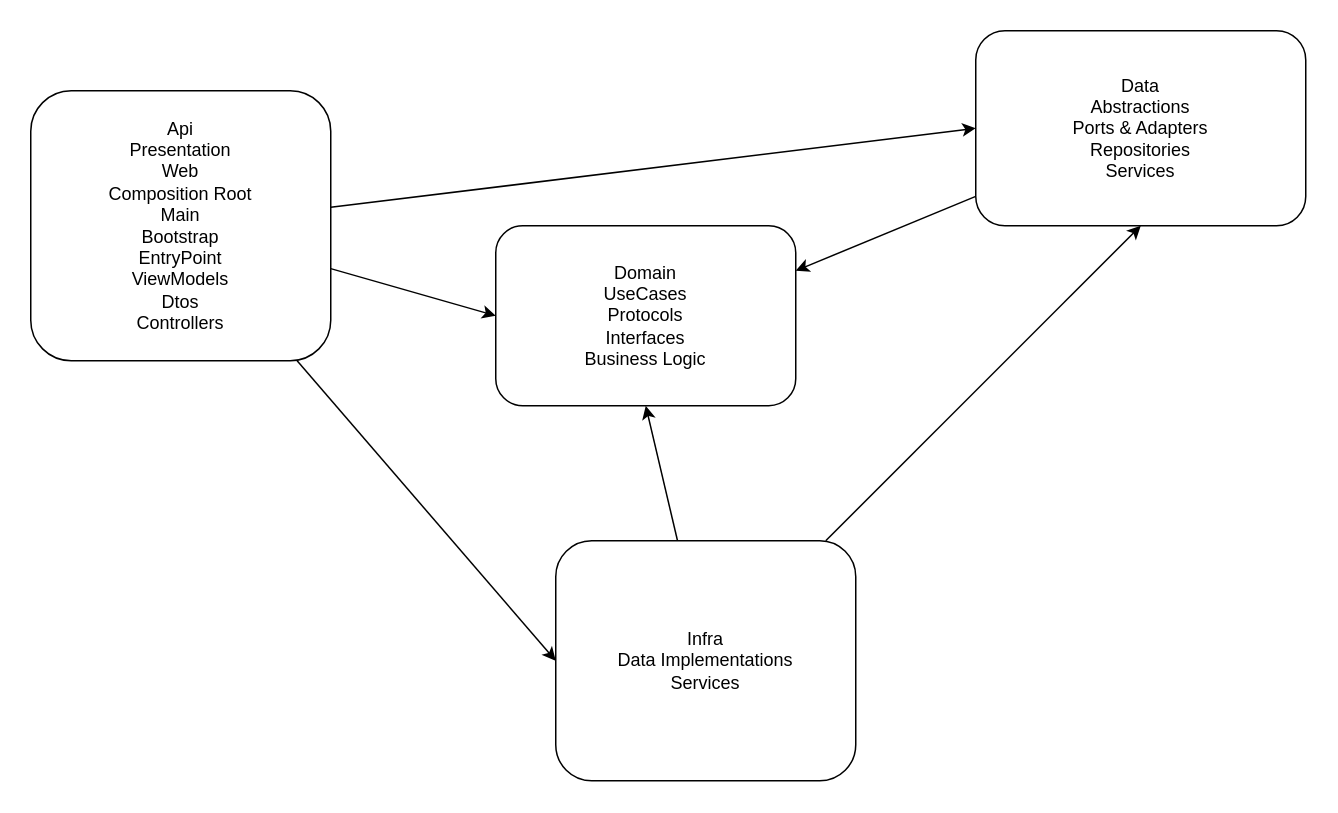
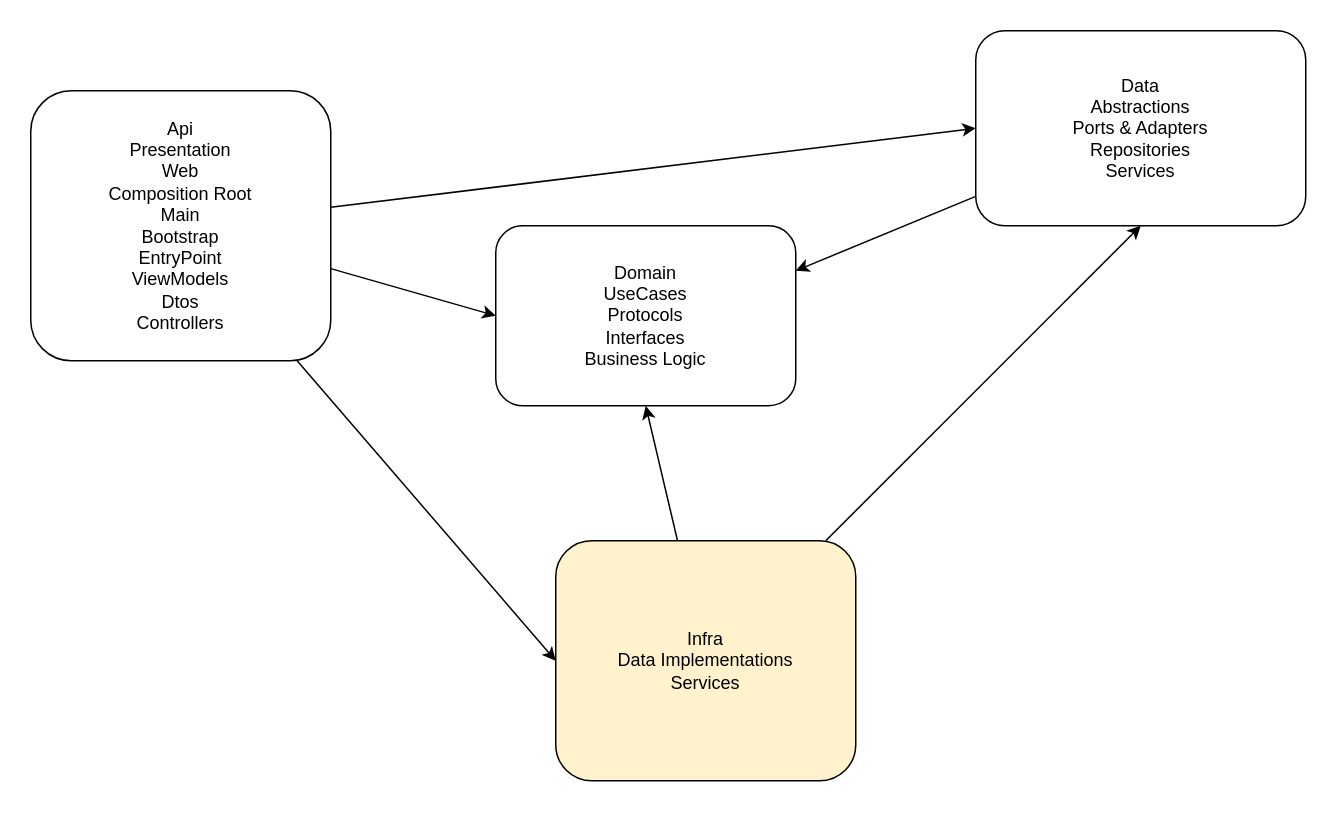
node "Infra Data Implementations Services": fillcolor #ffffff -> #fff2cc
